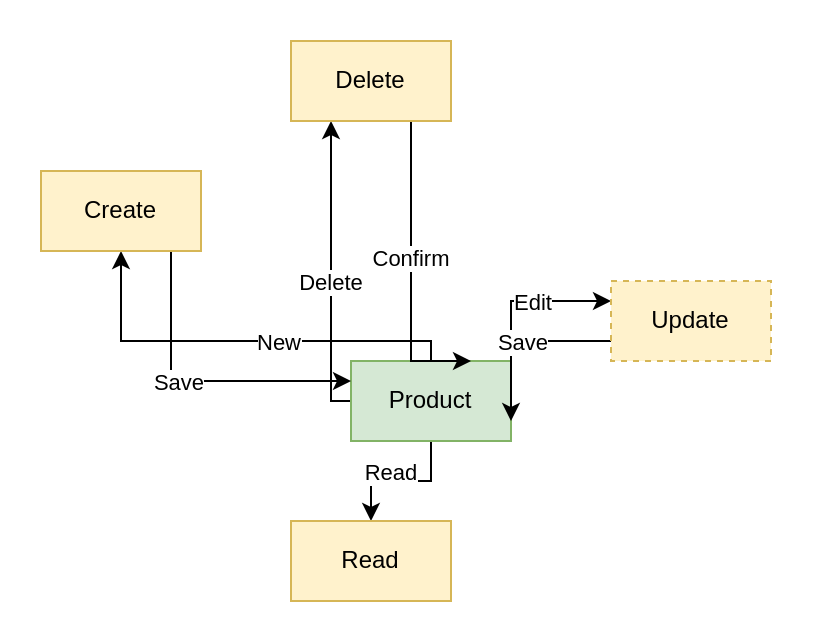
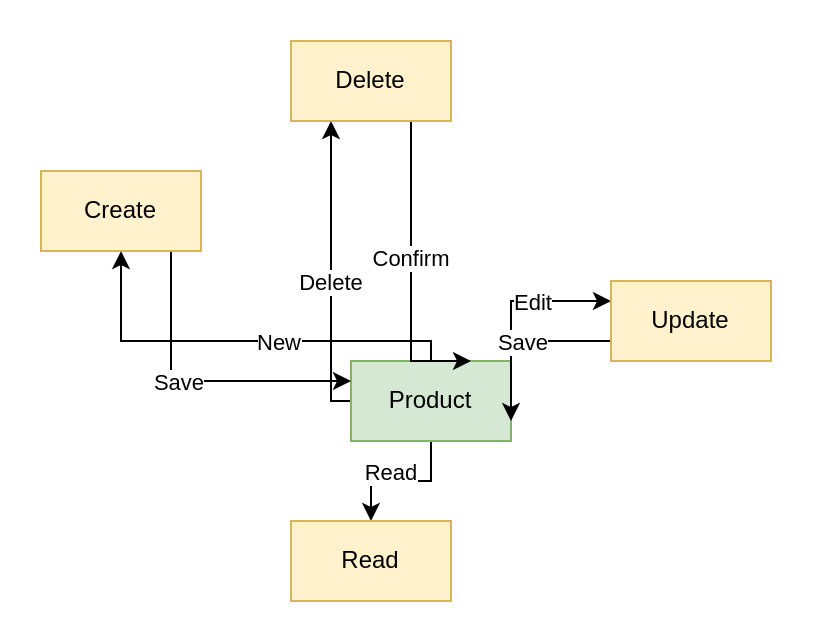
node "Update": style dashed -> solid
